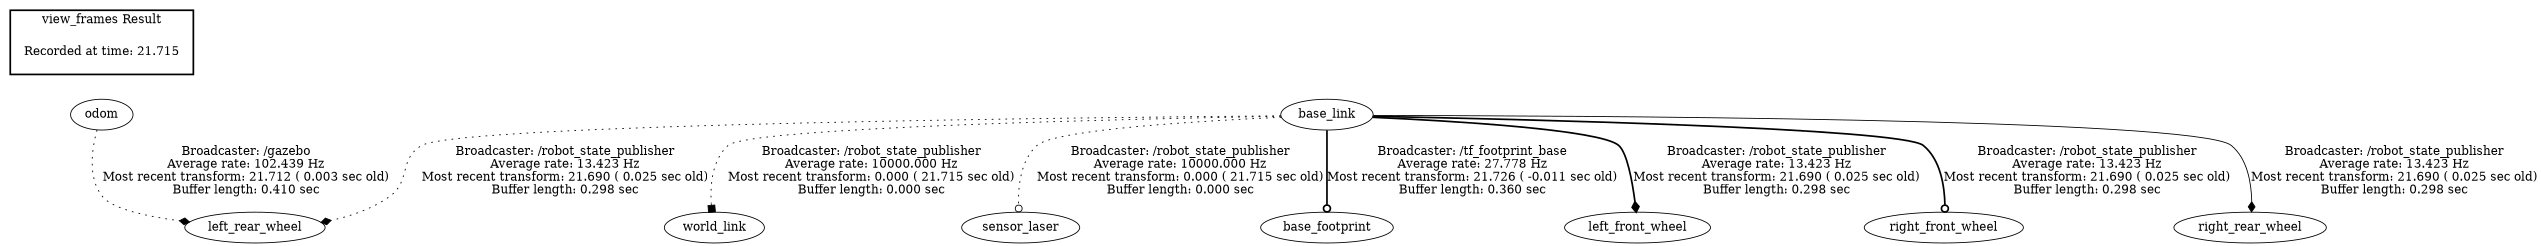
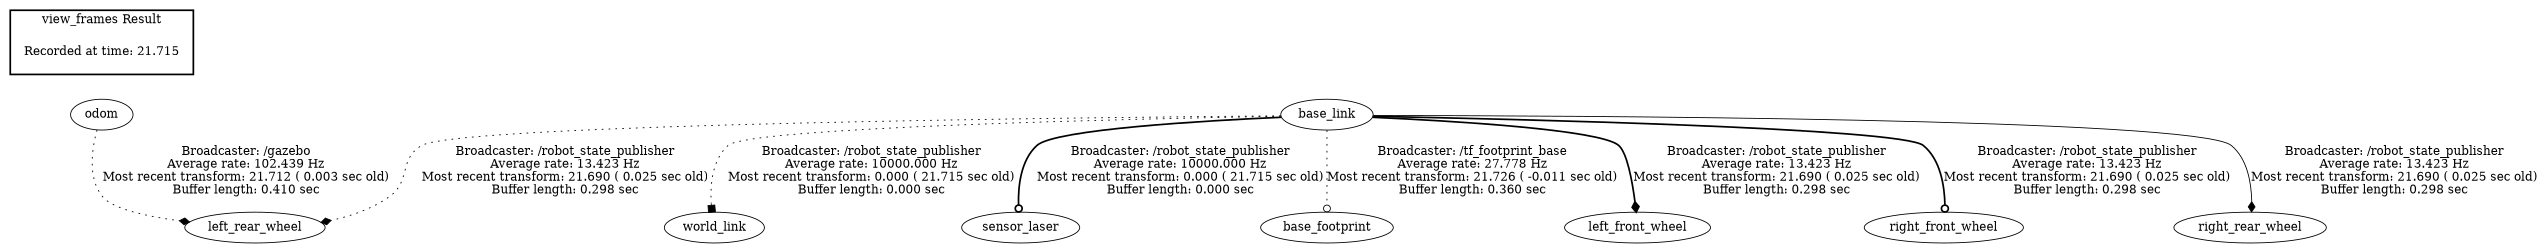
edge "base_link" -> "sensor_laser": style dotted -> bold
edge "base_link" -> "base_footprint": style bold -> dotted
